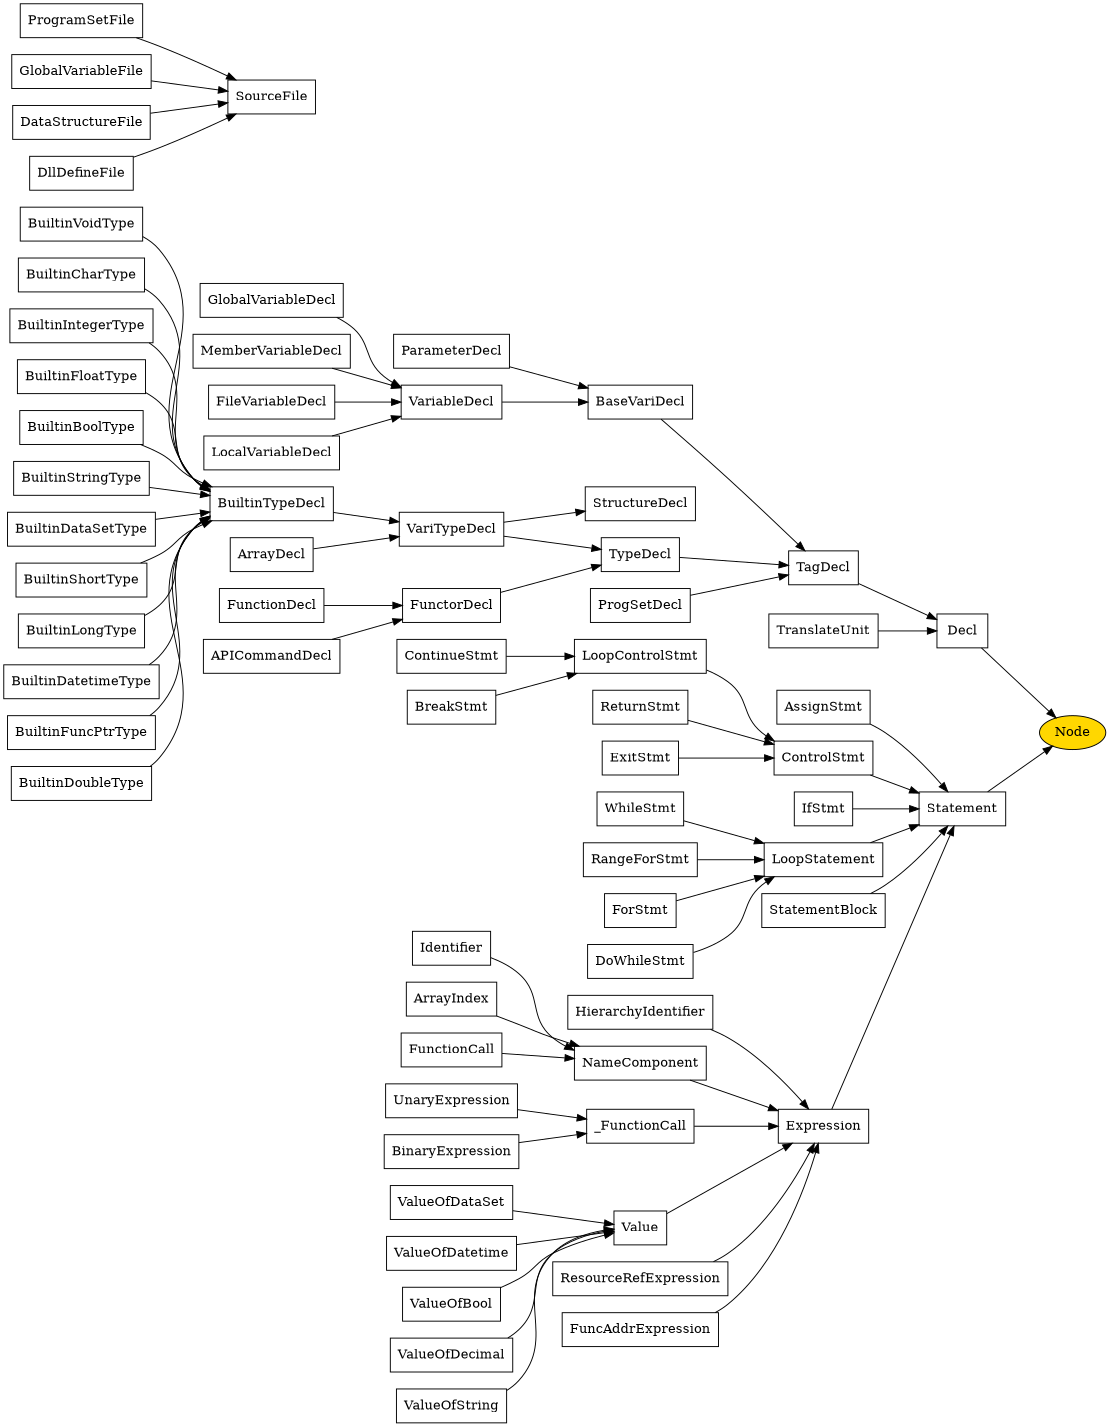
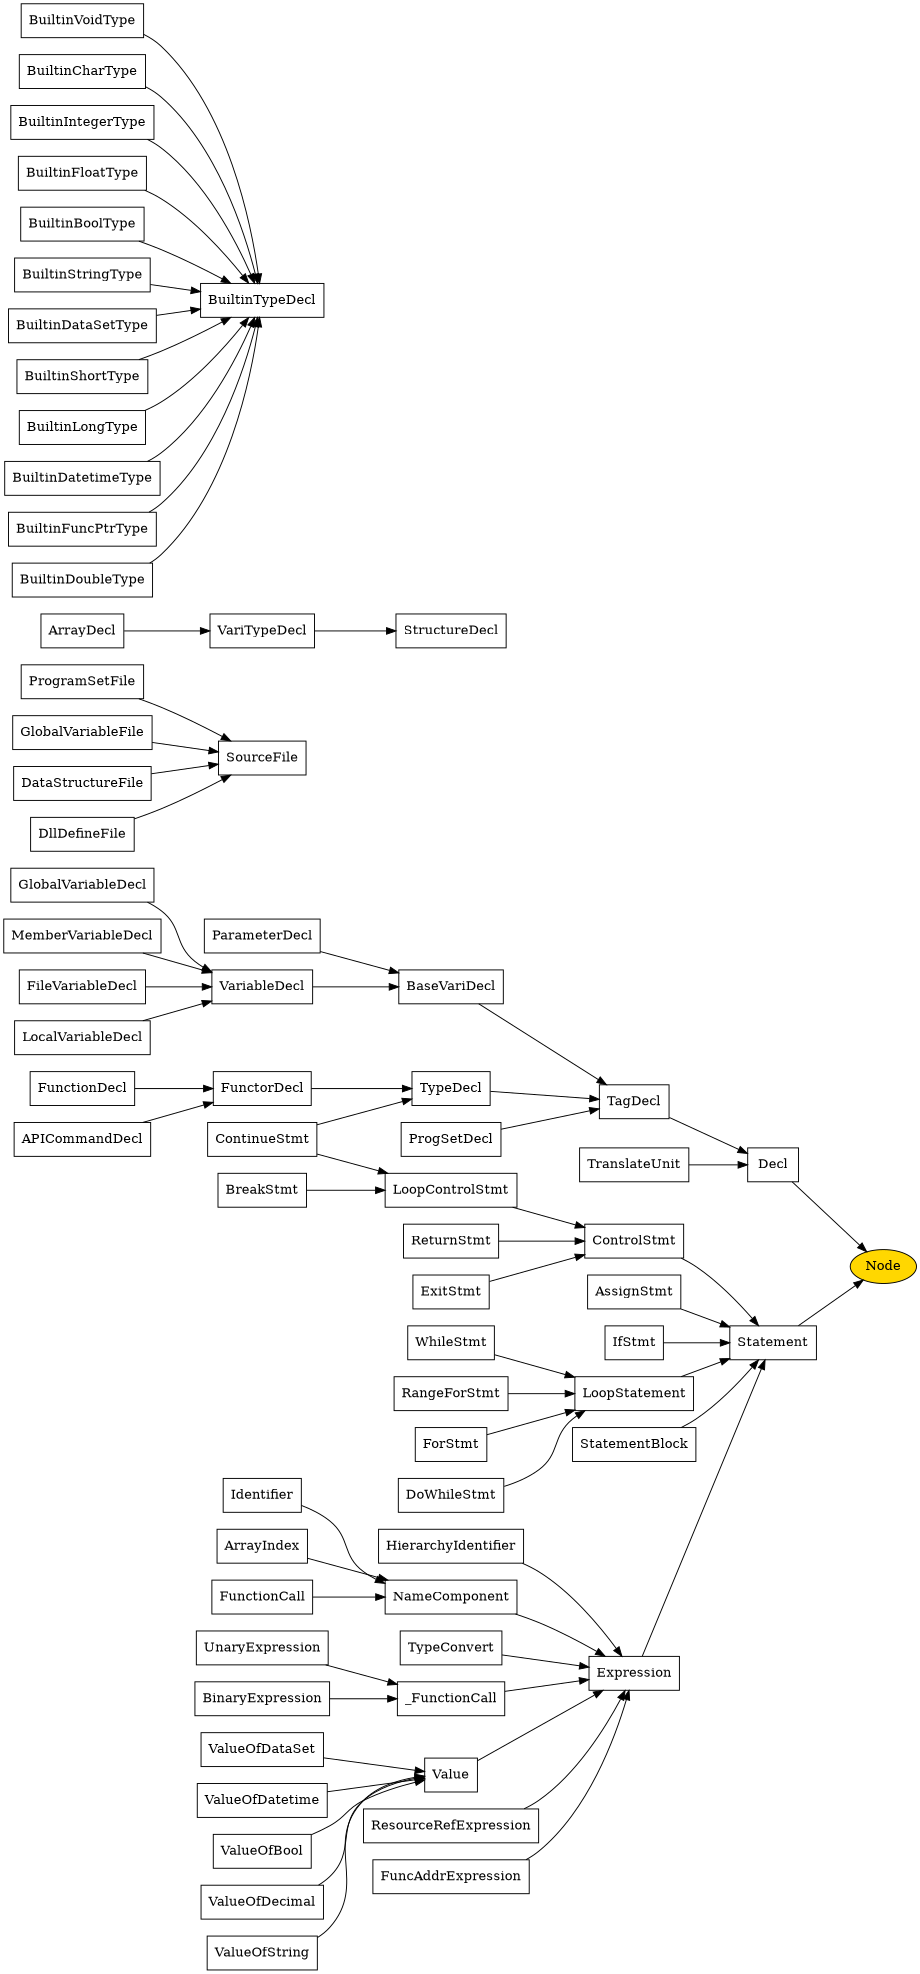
edge "BuiltinTypeDecl" -> "VariTypeDecl": removed
edge "VariTypeDecl" -> "TypeDecl": now "ContinueStmt" -> "TypeDecl"
node "TypeConvert": added
